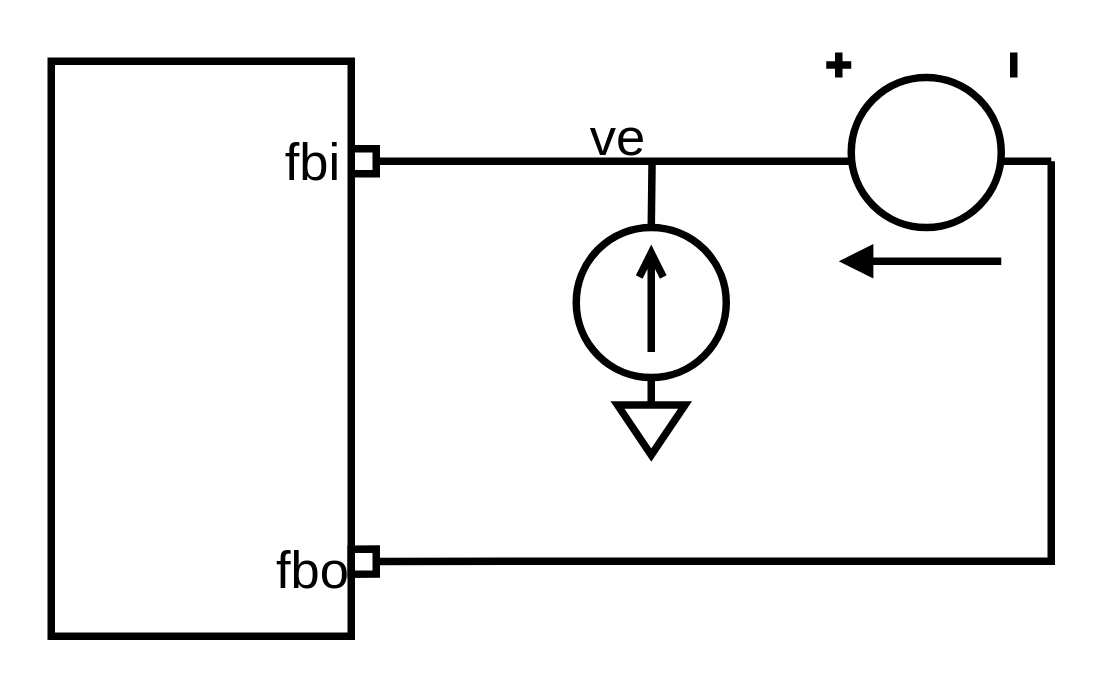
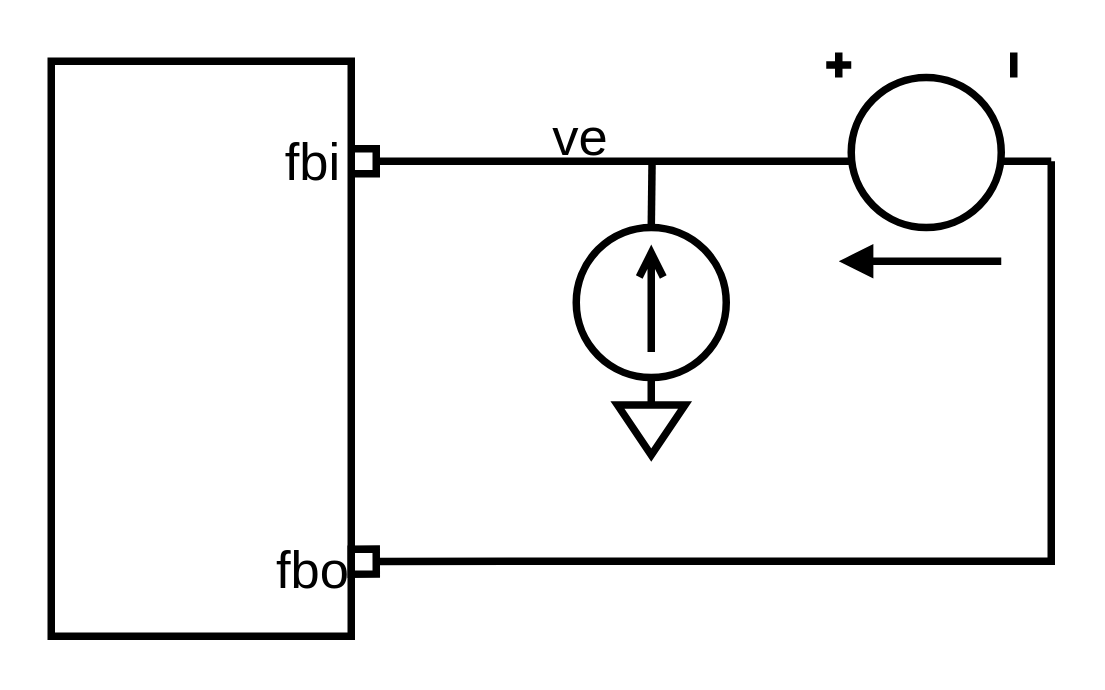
node "ve": moved (618, 136) -> (580, 136)
